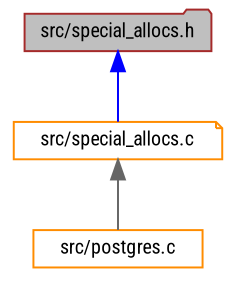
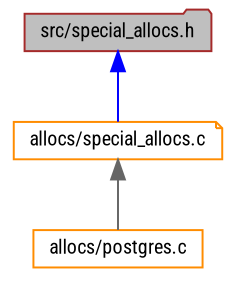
node "src/special_allocs.c": label "src/special_allocs.c" -> "allocs/special_allocs.c"
node "src/postgres.c": label "src/postgres.c" -> "allocs/postgres.c"
